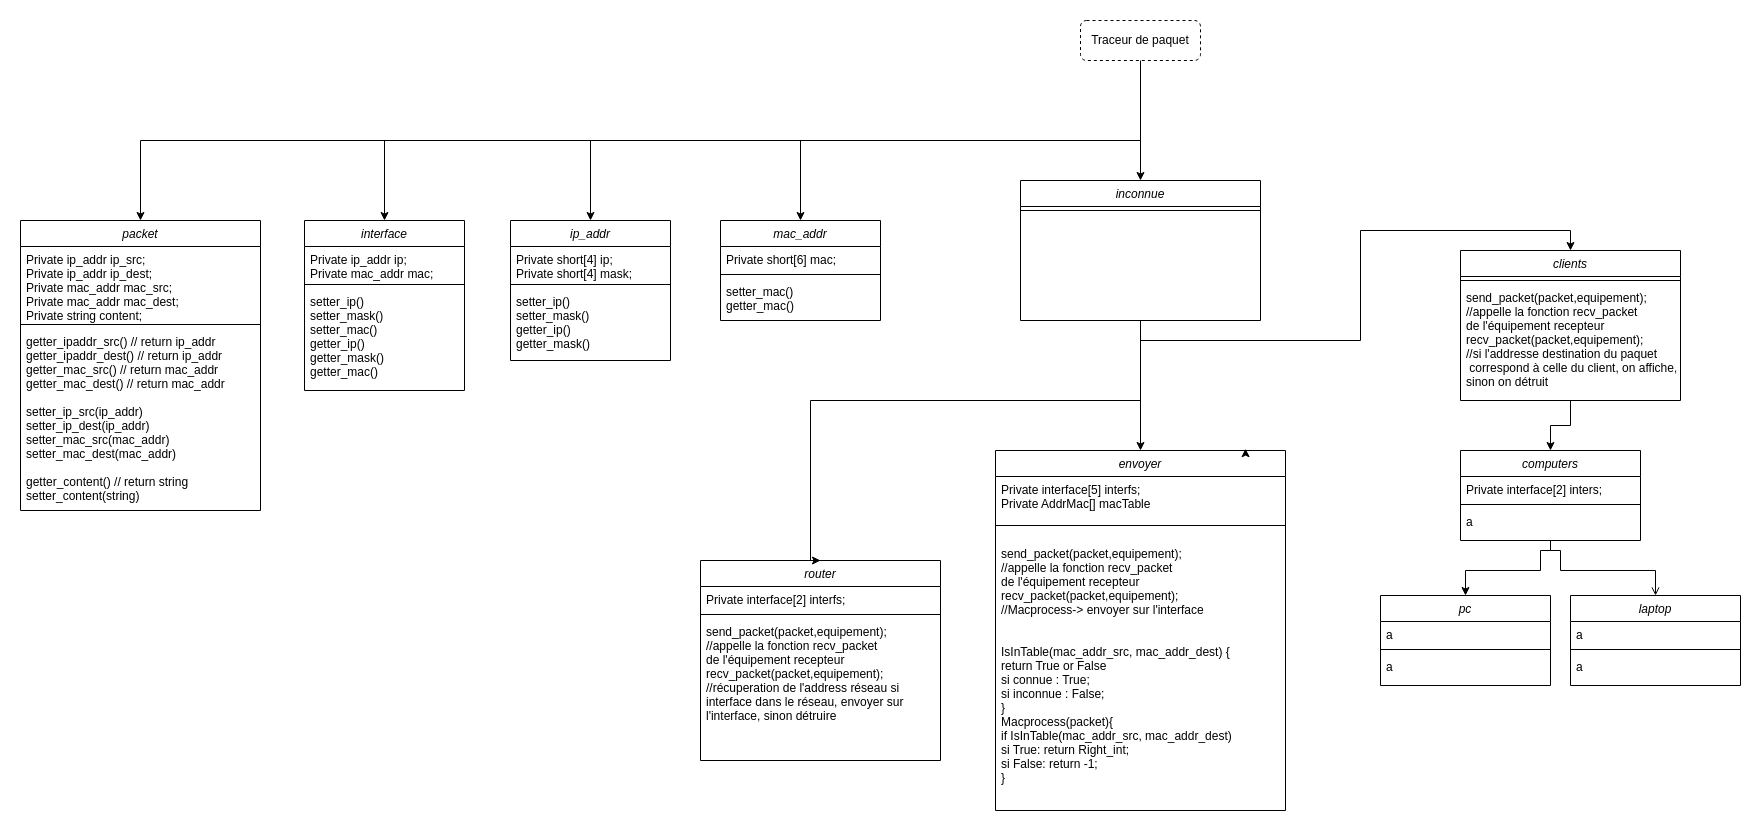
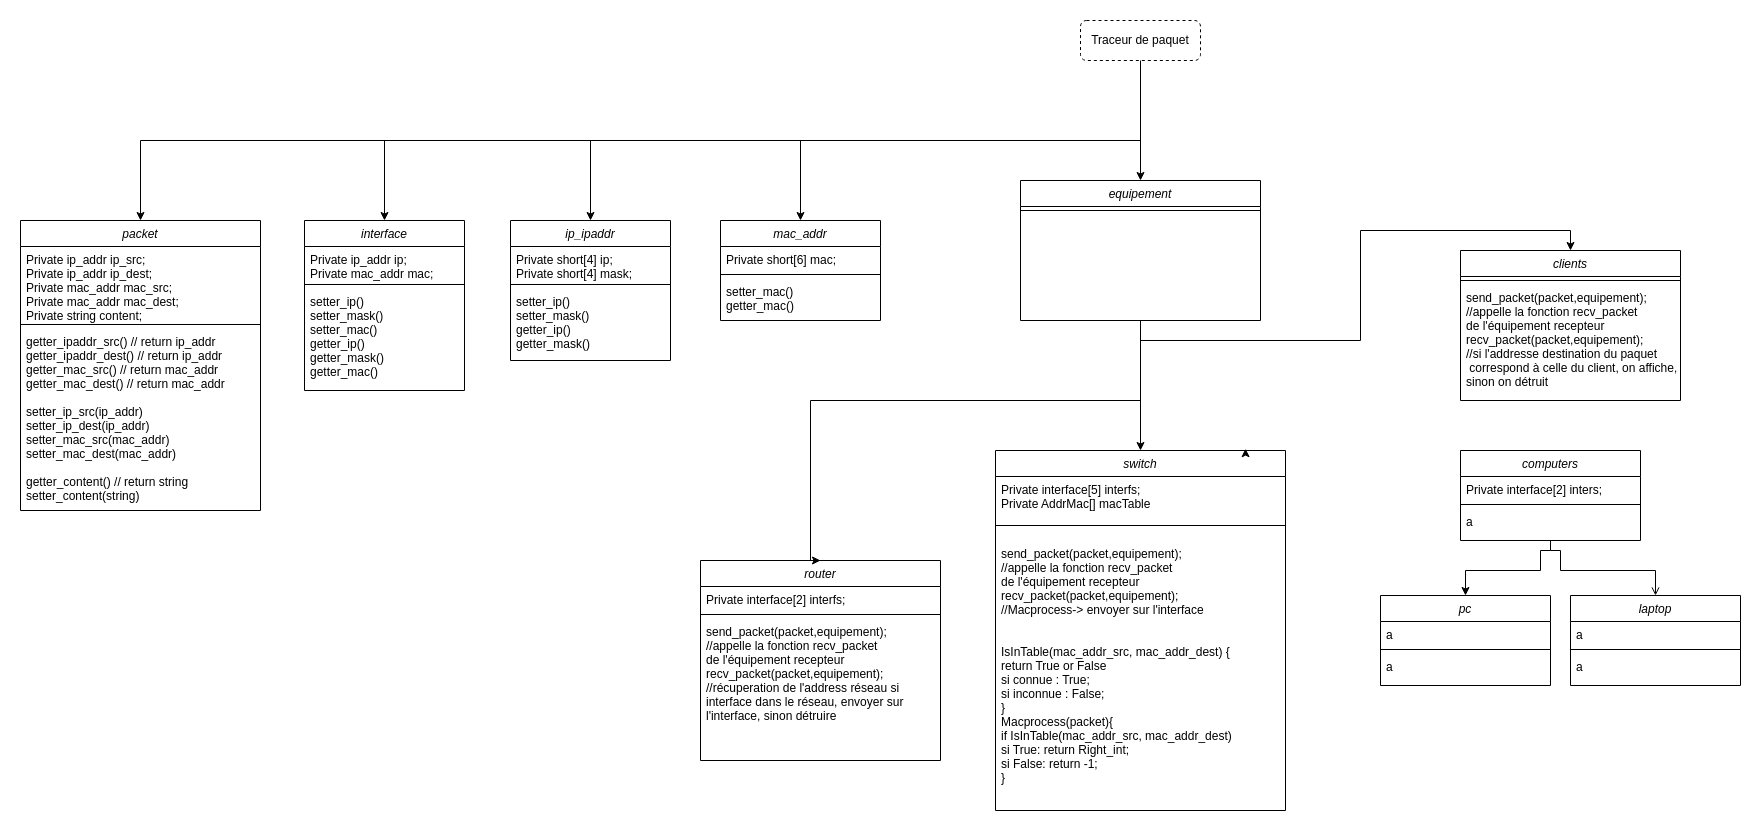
node "inconnue": label "inconnue" -> "equipement"
node "ip_addr": label "ip_addr" -> "ip_ipaddr"
edge "clients" -> "computers": removed
node "envoyer": label "envoyer" -> "switch"
